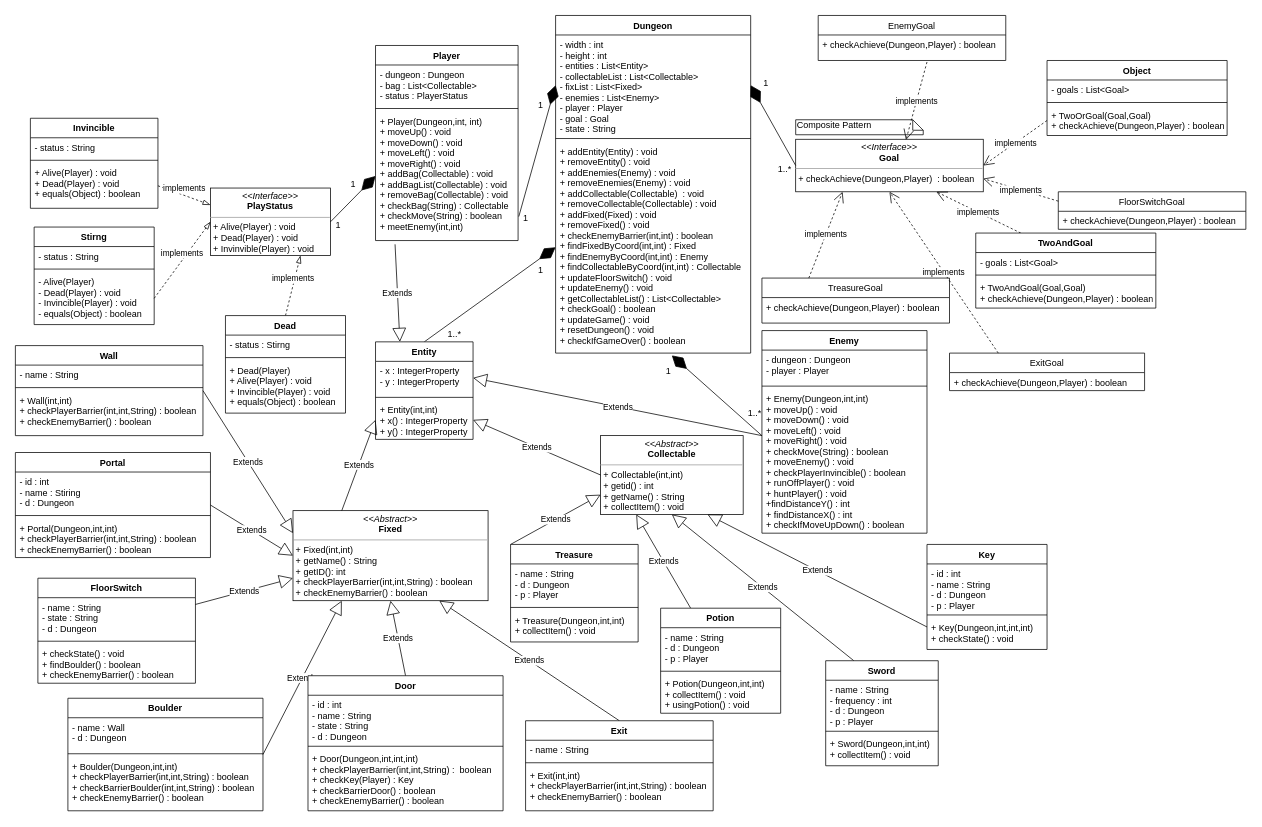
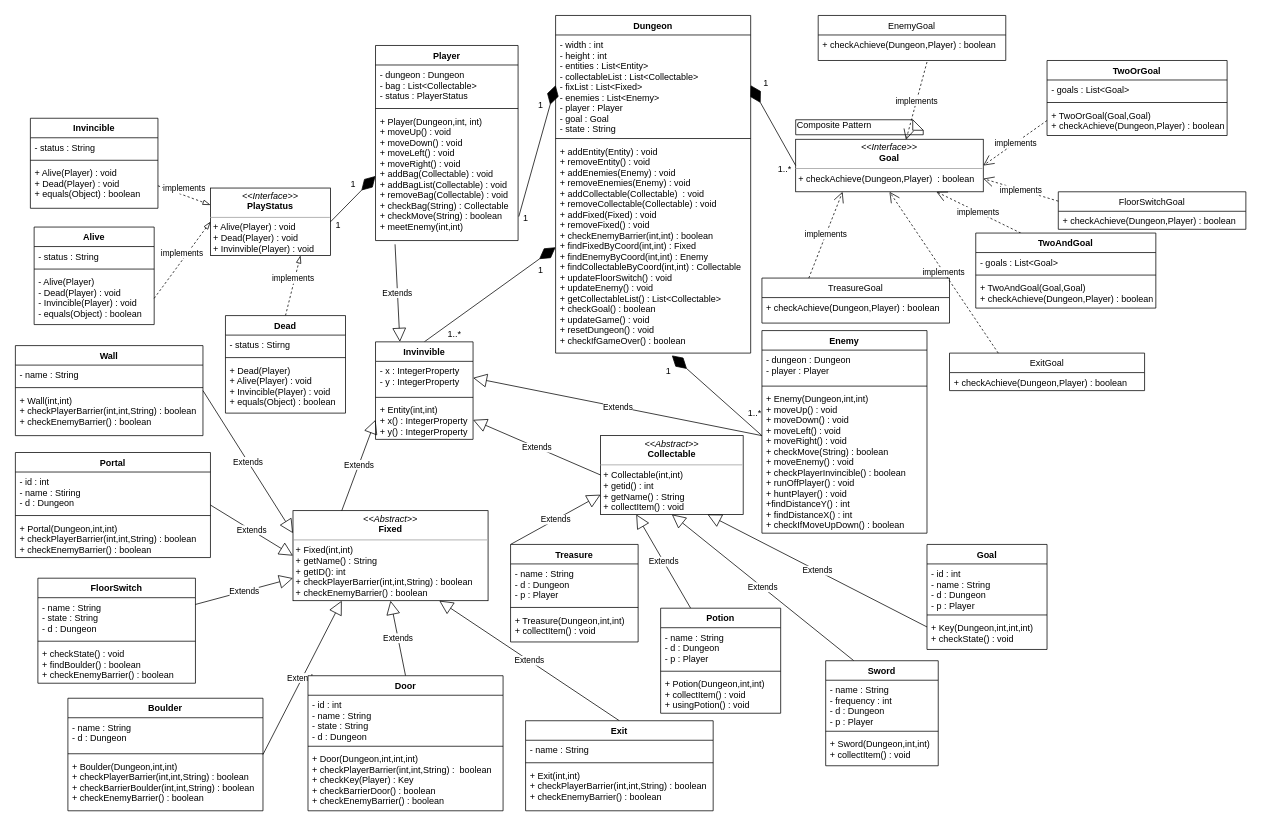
node "Object": label "Object" -> "TwoOrGoal"
node "Stirng": label "Stirng" -> "Alive"
node "Entity": label "Entity" -> "Invinvible"
node "Key": label "Key" -> "Goal"
node "- name : Wall - d : Dungeon": label "- name : Wall - d : Dungeon" -> "- name : String - d : Dungeon"
